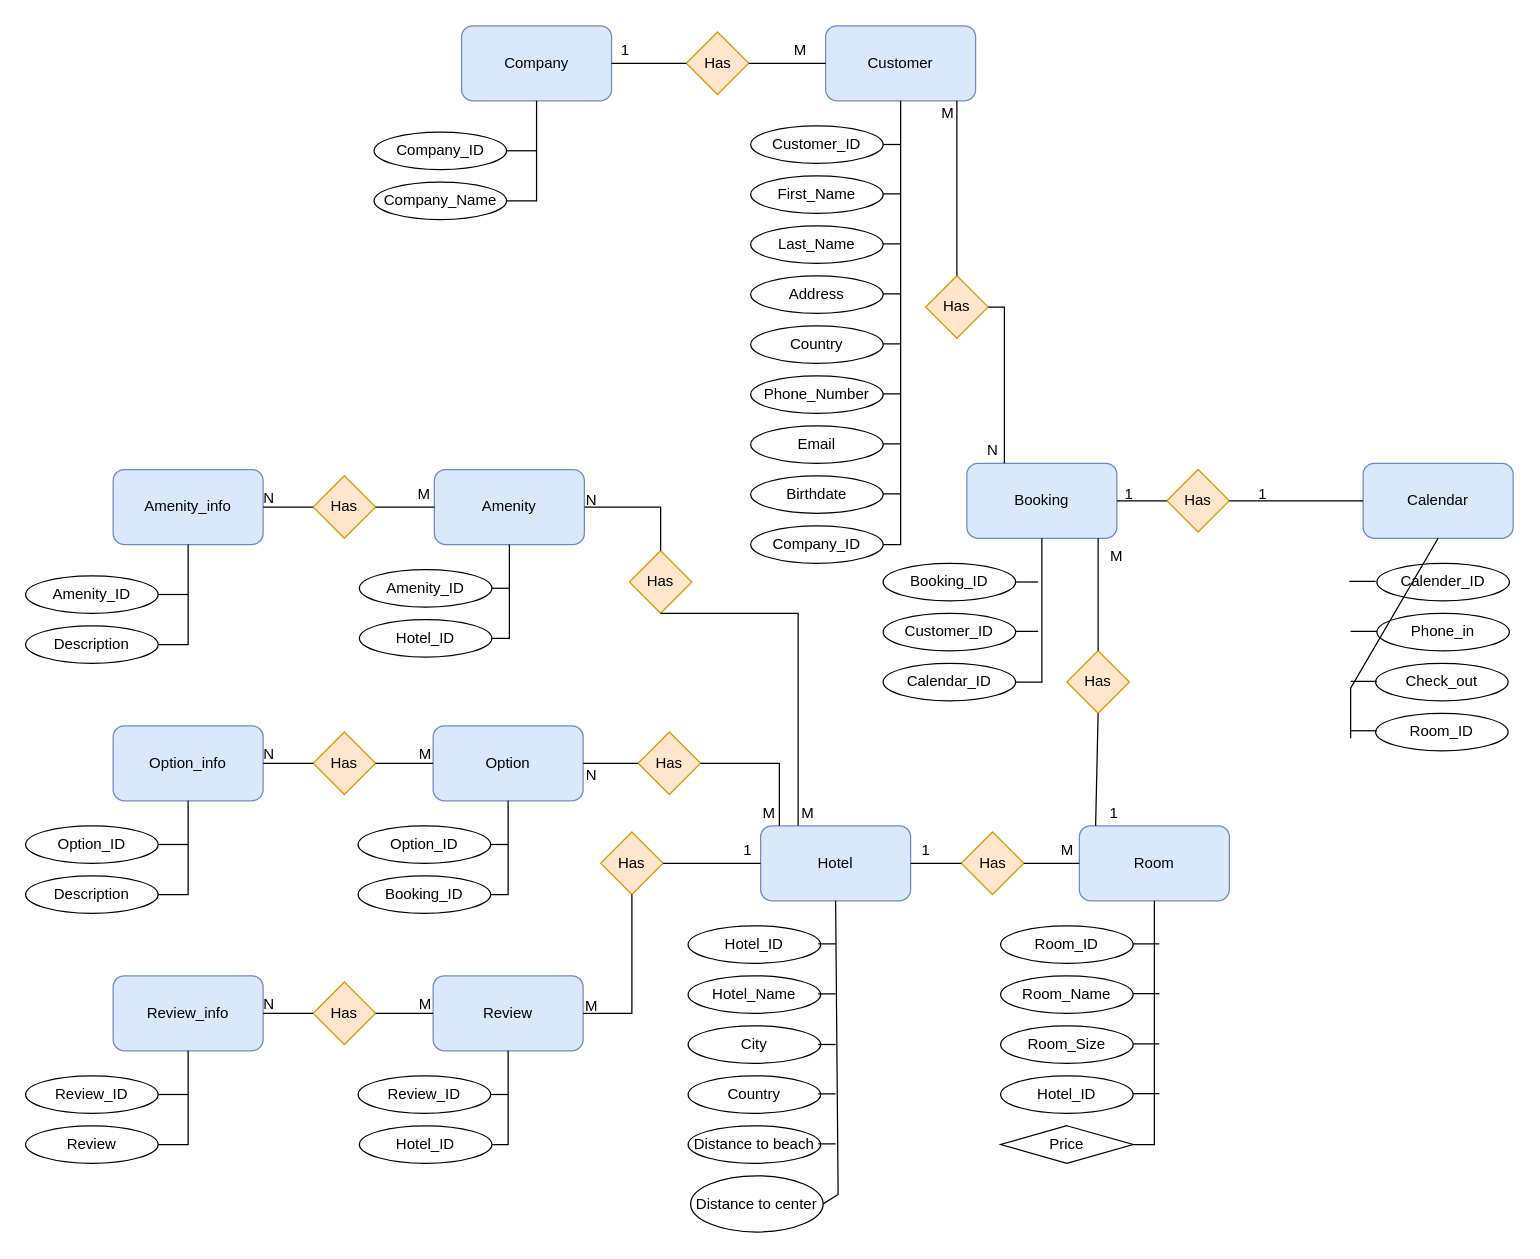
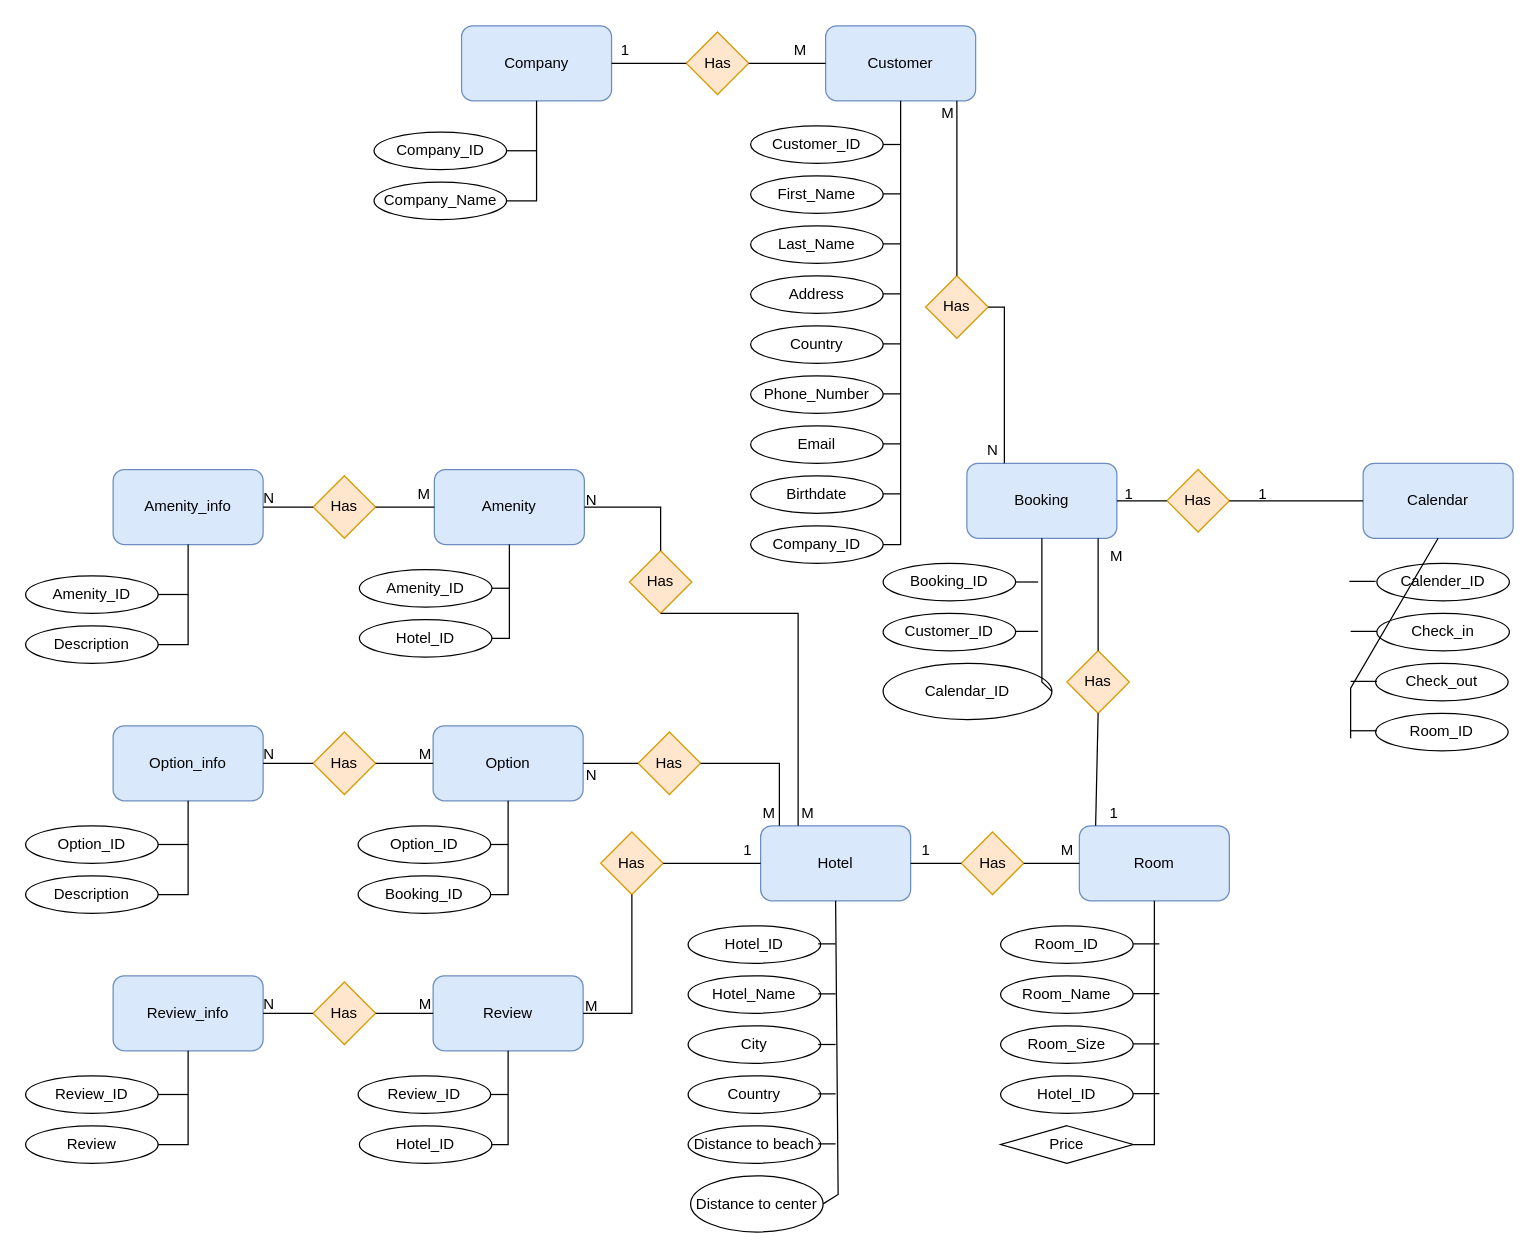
node "Phone_in": label "Phone_in" -> "Check_in"
node "Calendar_ID": size 133x38 -> 169x56
